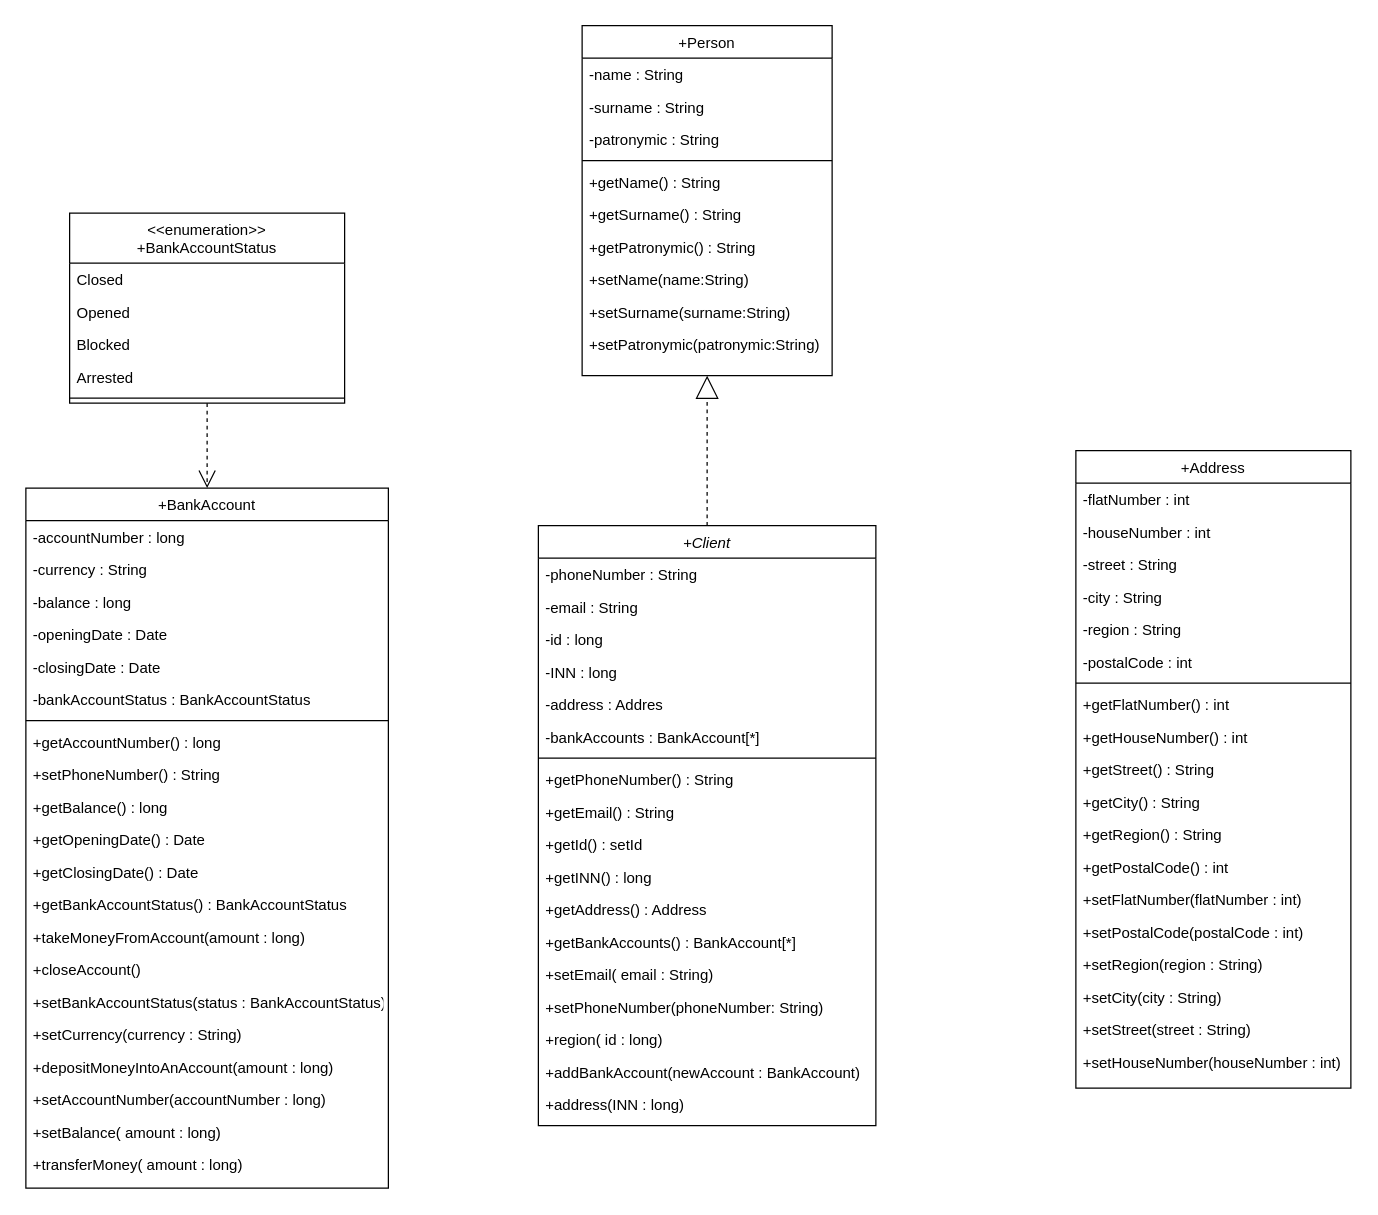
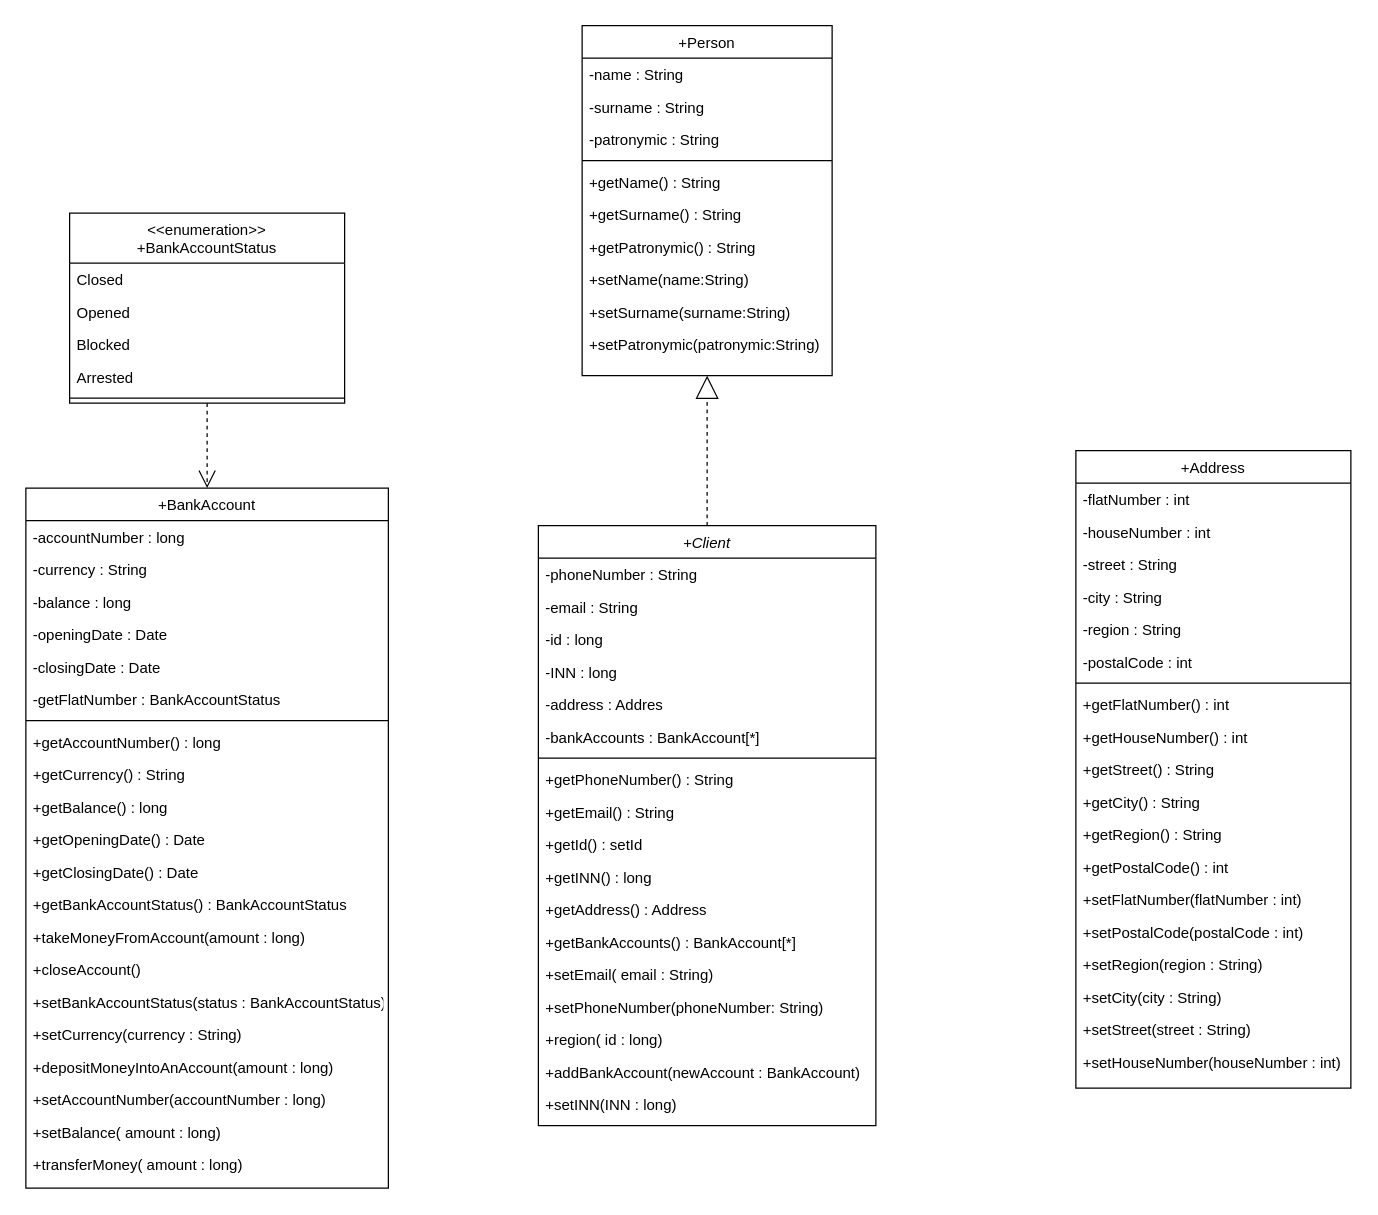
node "-bankAccountStatus : BankAccountStatus": label "-bankAccountStatus : BankAccountStatus" -> "-getFlatNumber : BankAccountStatus"
node "+setPhoneNumber() : String": label "+setPhoneNumber() : String" -> "+getCurrency() : String"
node "+address(INN : long)": label "+address(INN : long)" -> "+setINN(INN : long)"
